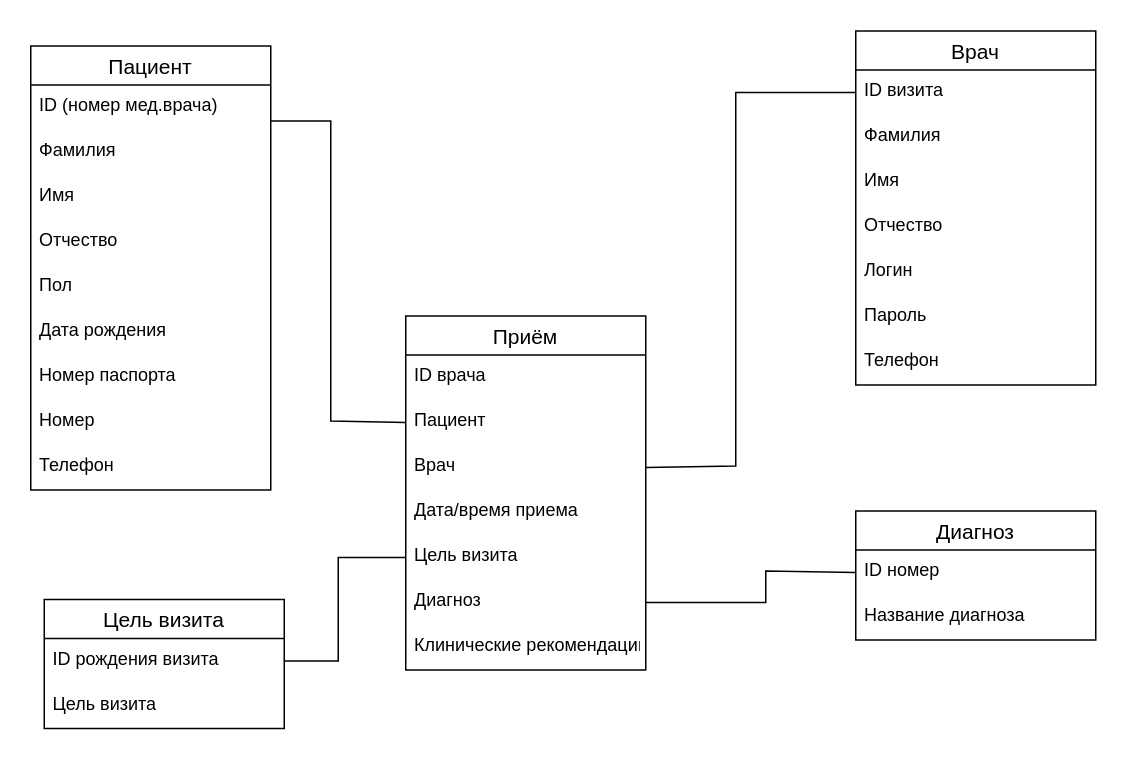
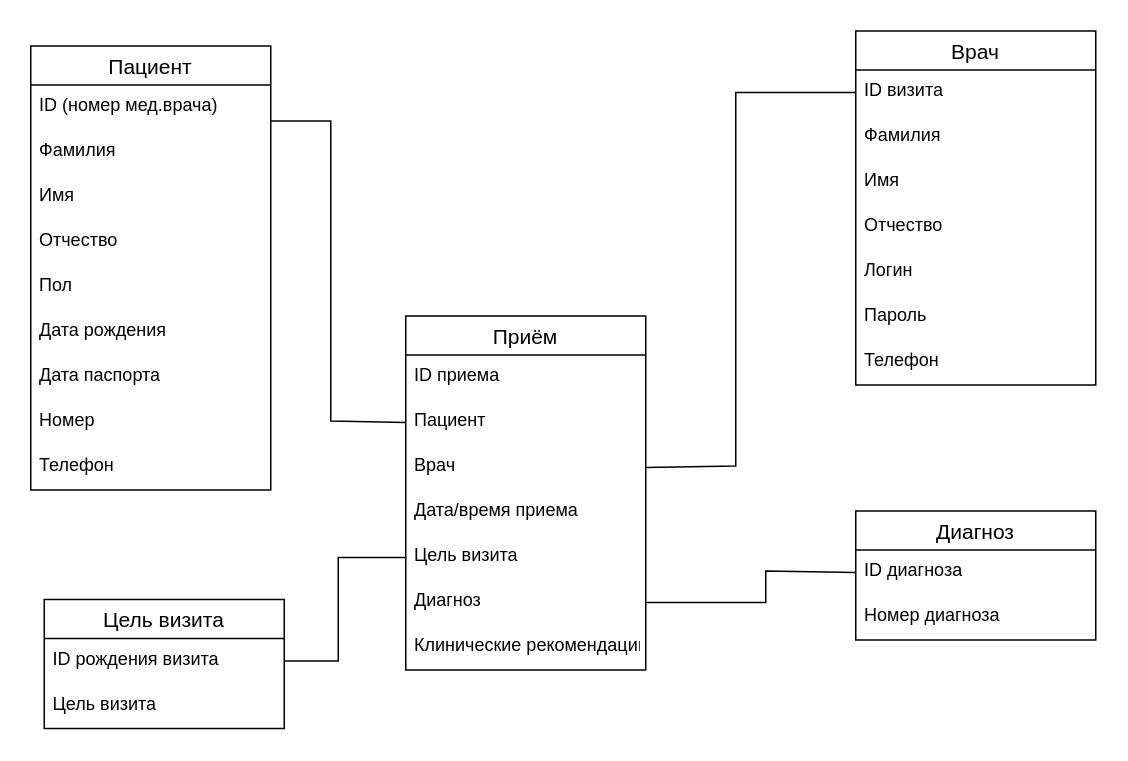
node "Номер паспорта": label "Номер паспорта" -> "Дата паспорта"
node "ID врача": label "ID врача" -> "ID приема"
node "ID номер": label "ID номер" -> "ID диагноза"
node "Название диагноза": label "Название диагноза" -> "Номер диагноза"
